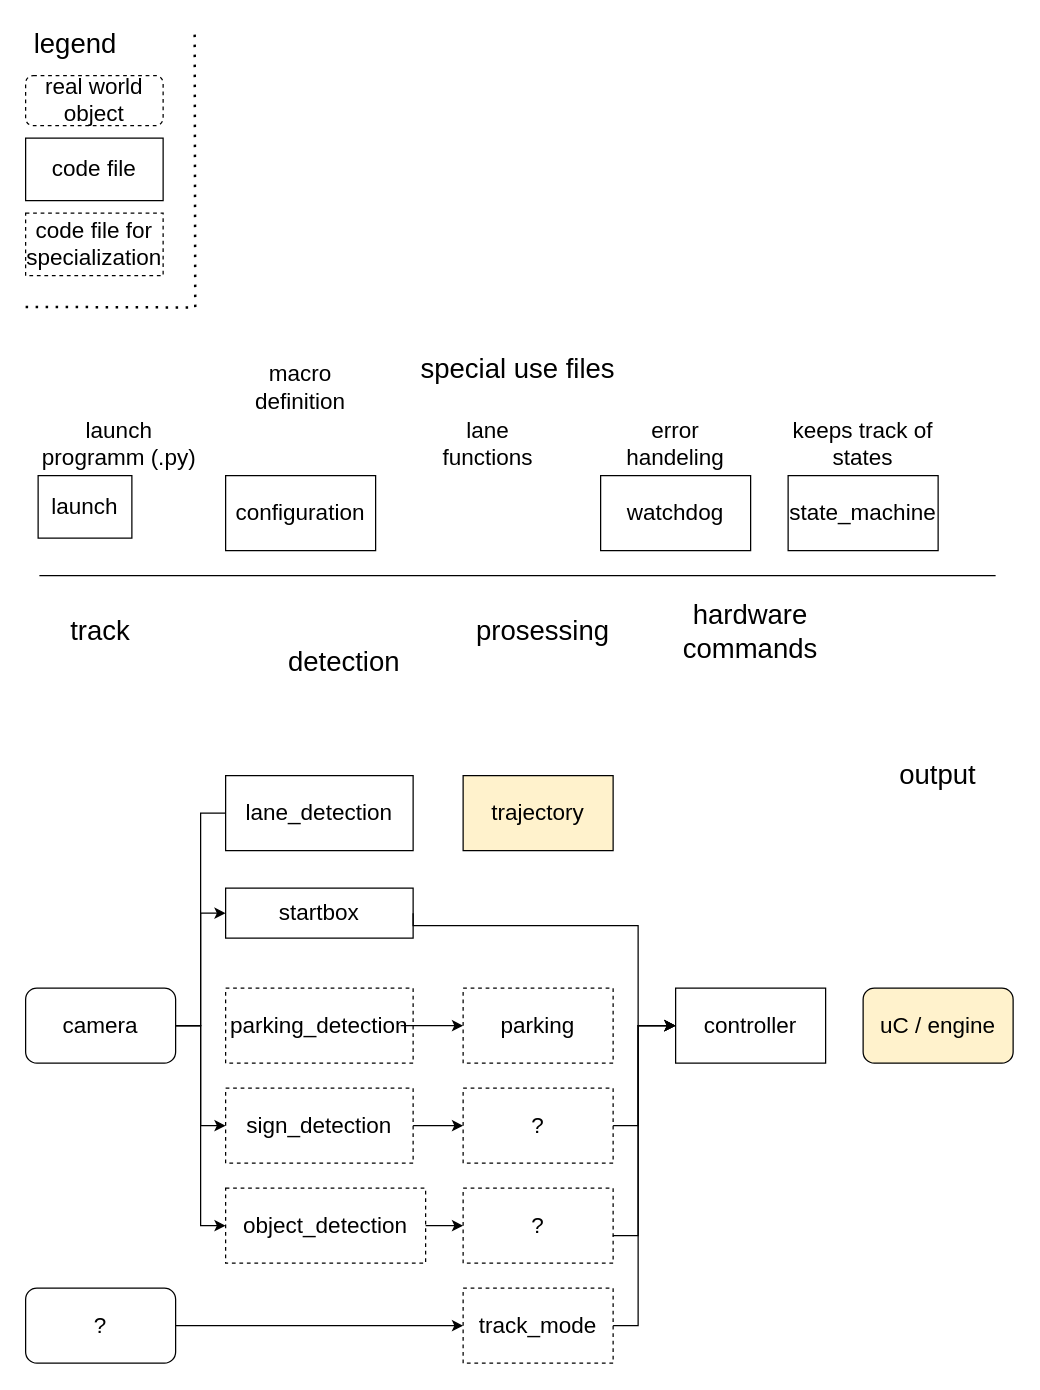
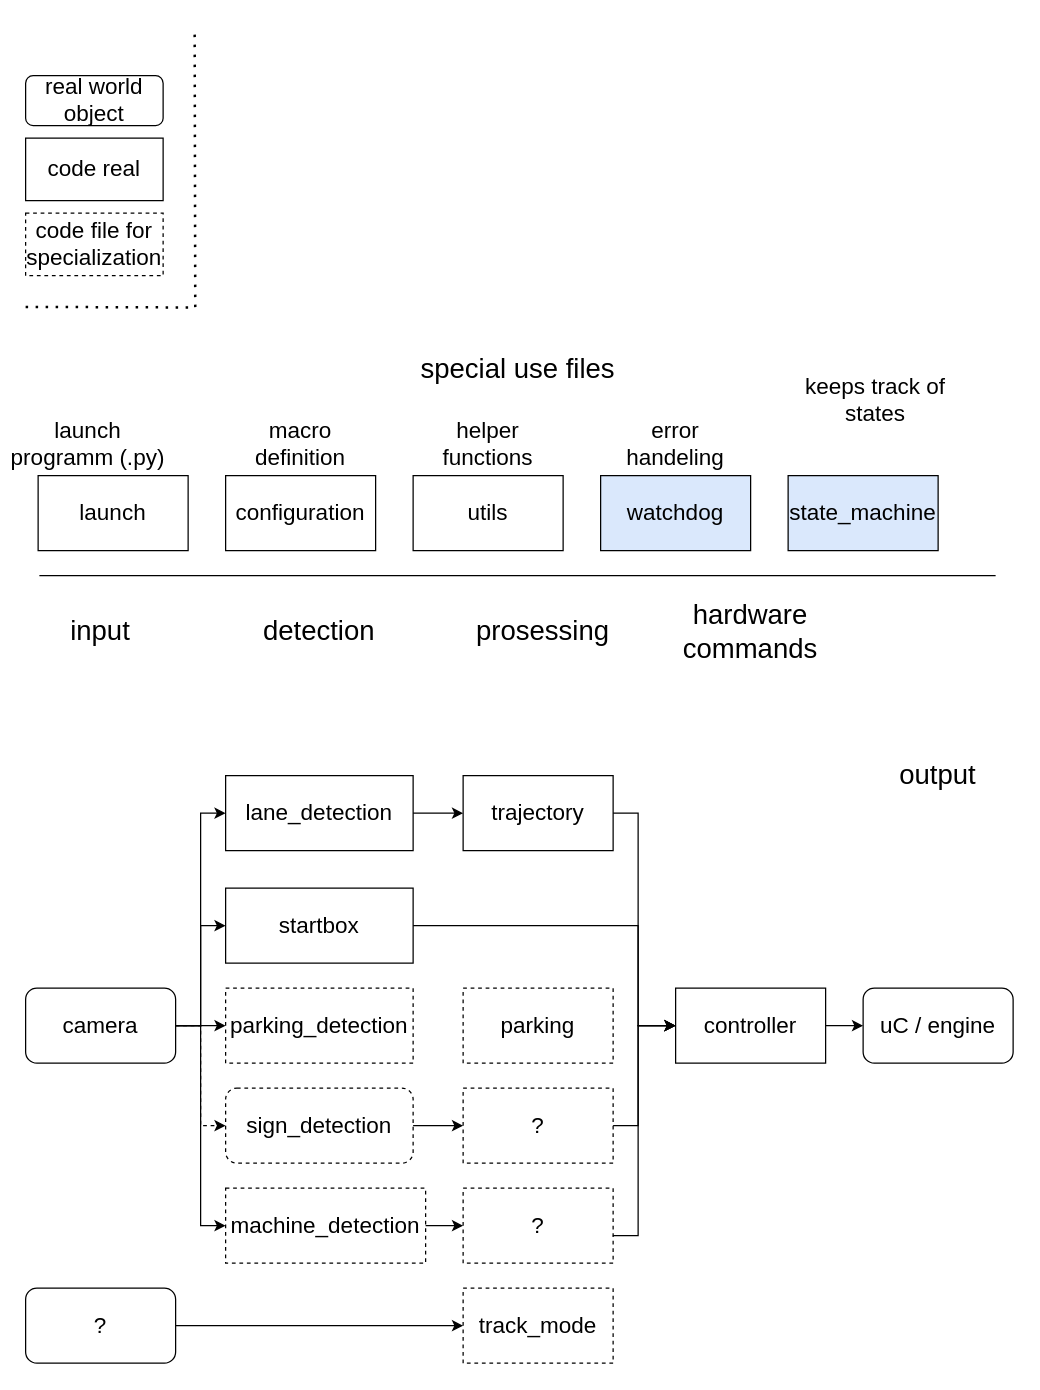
node "legend": removed
node "real world object": style dashed -> solid
node "code file": label "code file" -> "code real"
node "macro definition": moved (301, 388) -> (301, 444)
node "launch programm (.py)": moved (119, 444) -> (88, 444)
node "lane functions": label "lane functions" -> "helper functions"
node "keeps track of states": moved (863, 444) -> (876, 401)
node "launch": size 94x63 -> 150x75
node "utils": added
node "watchdog": fillcolor #ffffff -> #dae8fc
node "state_machine": fillcolor #ffffff -> #dae8fc
node "track": label "track" -> "input"
node "detection": moved (344, 663) -> (319, 632)
edge "lane_detection" -- "camera": arrowhead none -> classic
edge "lane_detection" -> "trajectory": added
node "trajectory": fillcolor #fff2cc -> #ffffff
edge "trajectory" -> "controller": added
node "startbox": size 188x50 -> 188x75
edge "camera" -> "parking_detection": added
edge "parking_detection" -> "parking": removed
edge "controller" -> "uC / engine": added
node "uC / engine": fillcolor #fff2cc -> #ffffff
edge "camera" -> "sign_detection": style solid -> dashed
node "sign_detection": shape rectangle -> rounded rectangle
node "object_detection": label "object_detection" -> "machine_detection"
edge "track_mode" -> "controller": removed
